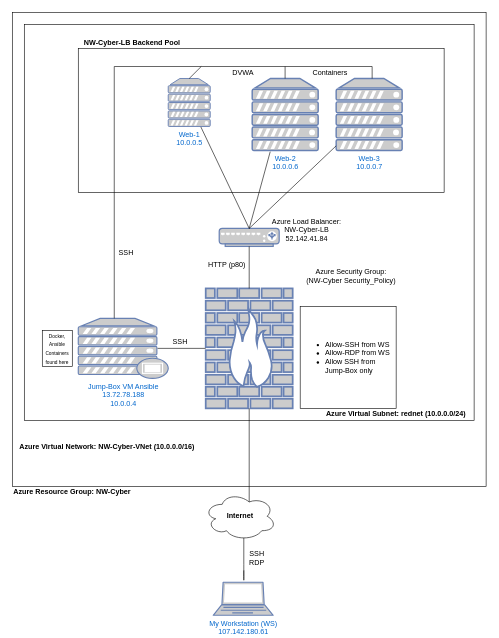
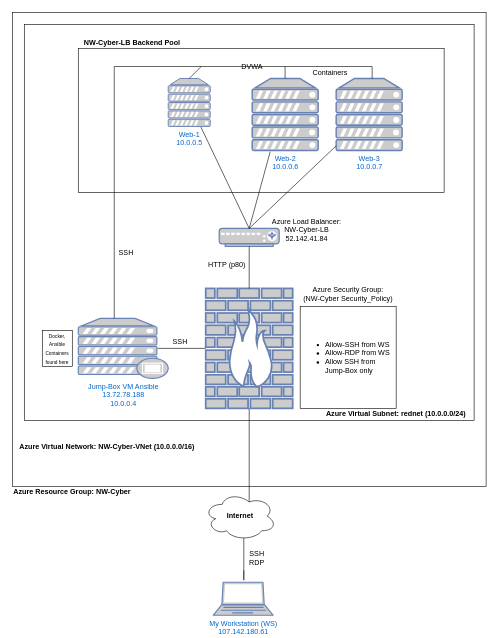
node "DVWA": moved (243, 72) -> (252, 66)
node "Azure Security Group: (NW-Cyber Security_Policy)": moved (351, 276) -> (348, 294)
